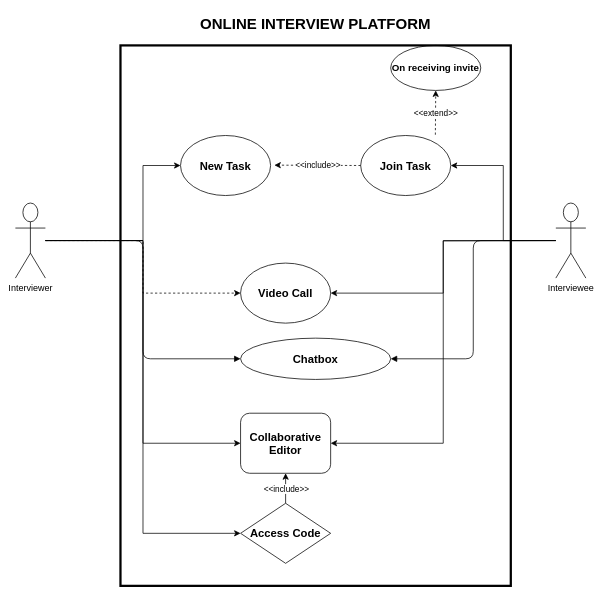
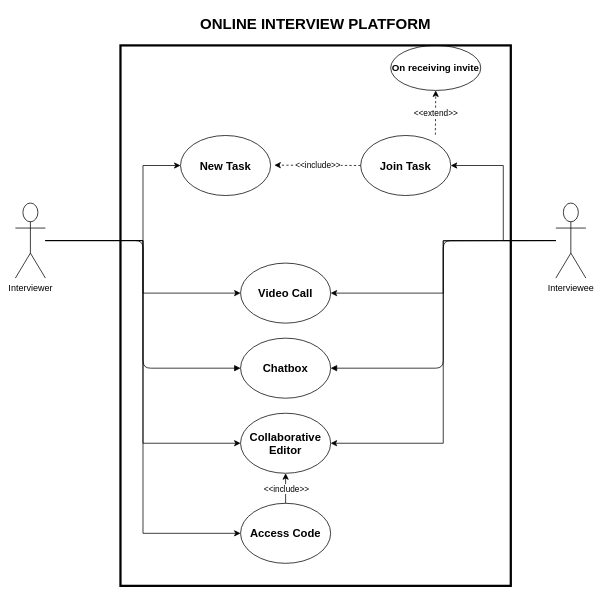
edge "Interviewer" -> "Video Call": style dashed -> solid
node "Chatbox": size 150x41 -> 90x60
node "Collaborative Editor": shape rounded rectangle -> ellipse
node "Access Code": shape diamond -> ellipse
